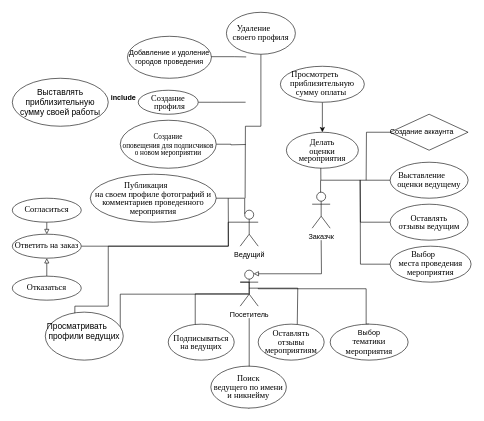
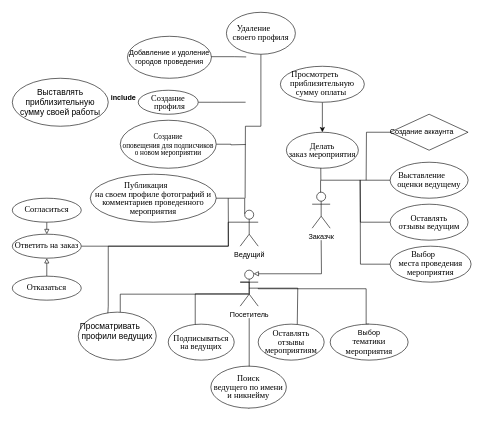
node "Делать оценки мероприятия": label "Делать оценки мероприятия" -> "Делать заказ мероприятия"
node "Просматривать профили ведущих": moved (84, 336) -> (117, 336)
